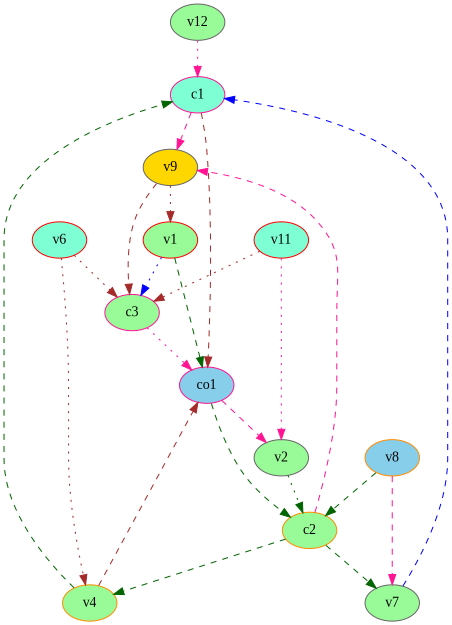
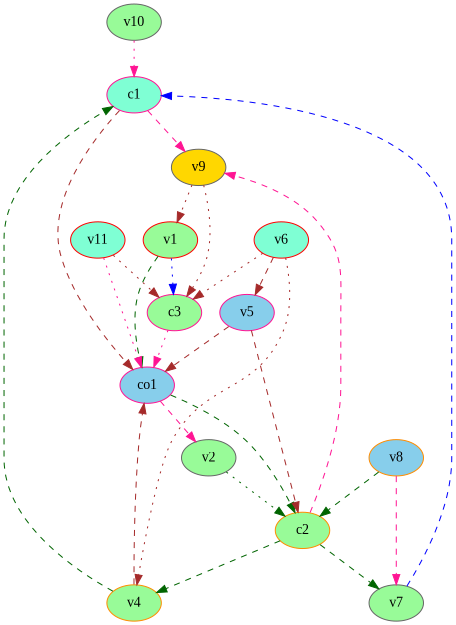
node "v12": label "v12" -> "v10"
edge "v9" -> "c3": style dashed -> dotted
node "v5": added
edge "v11" -> "v2": now "v11" -> "co1"
